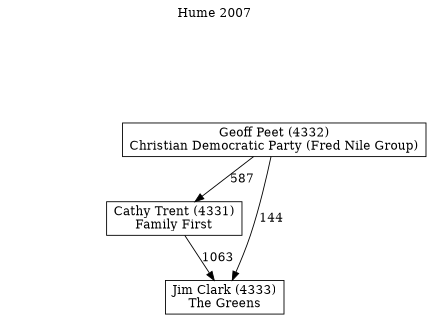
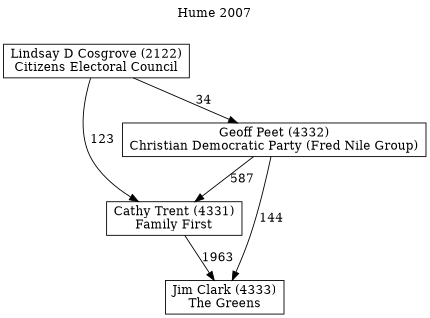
node "Lindsay D Cosgrove (2122) Citizens Electoral Council": added
edge "Cathy Trent (4331) Family First" -> "Jim Clark (4333) The Greens": label "1063" -> "1963"
